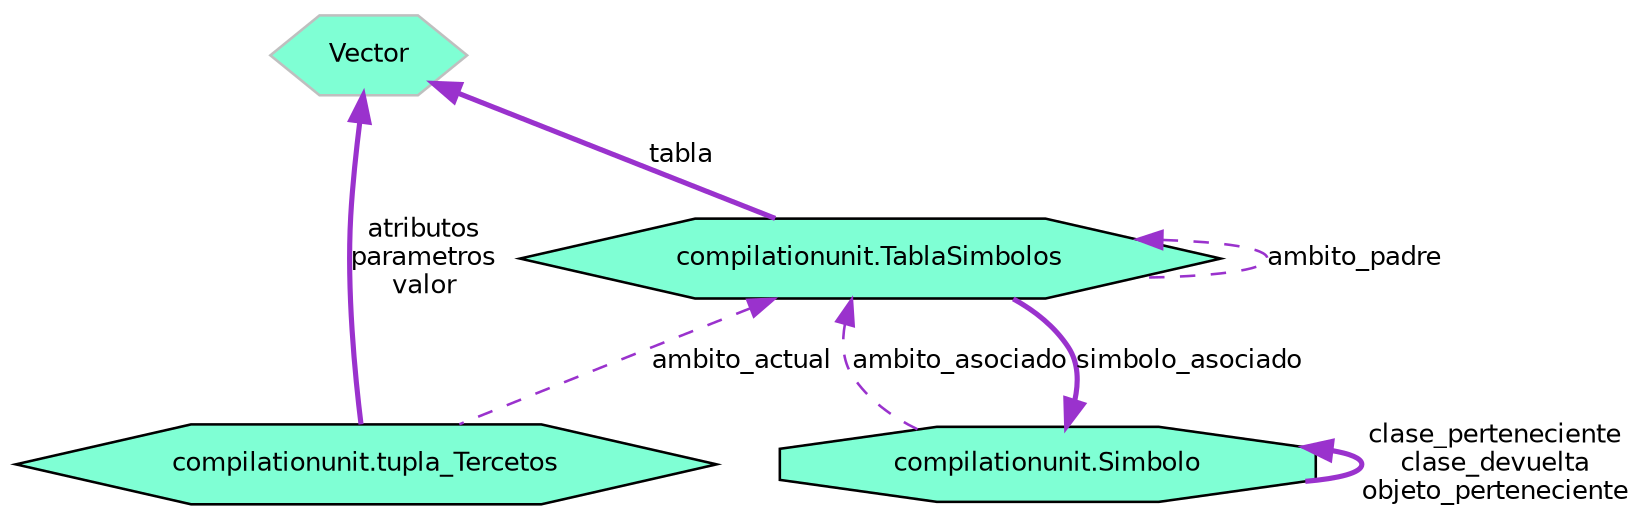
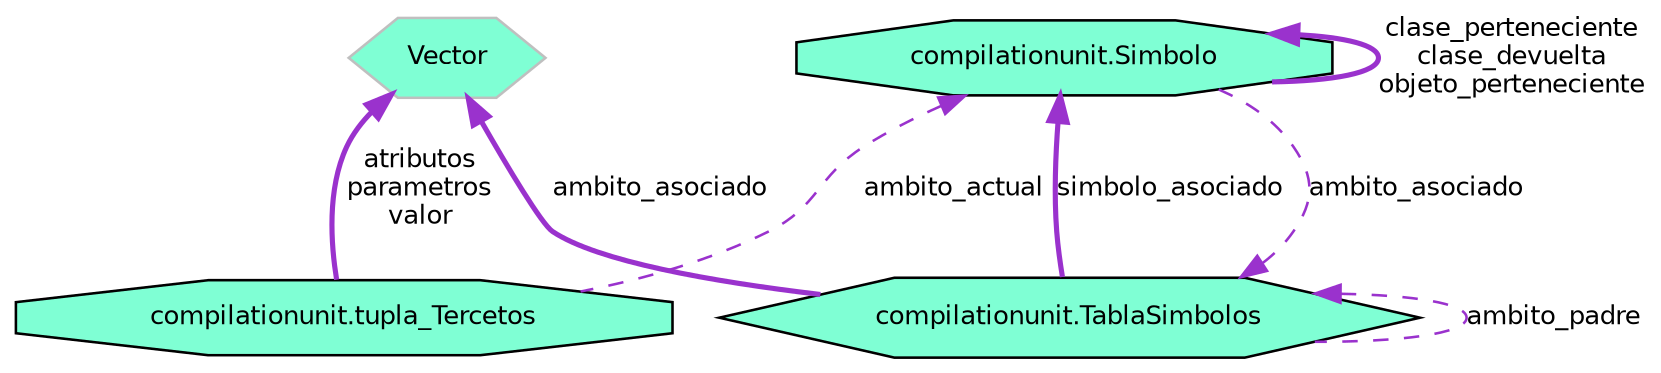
edge "compilationunit.TablaSimbolos" -> "Vector": label "tabla" -> "ambito_asociado"
edge "compilationunit.tupla_Tercetos" -> "compilationunit.TablaSimbolos": now "compilationunit.tupla_Tercetos" -> "compilationunit.Simbolo"
node "compilationunit.tupla_Tercetos": shape hexagon -> octagon
